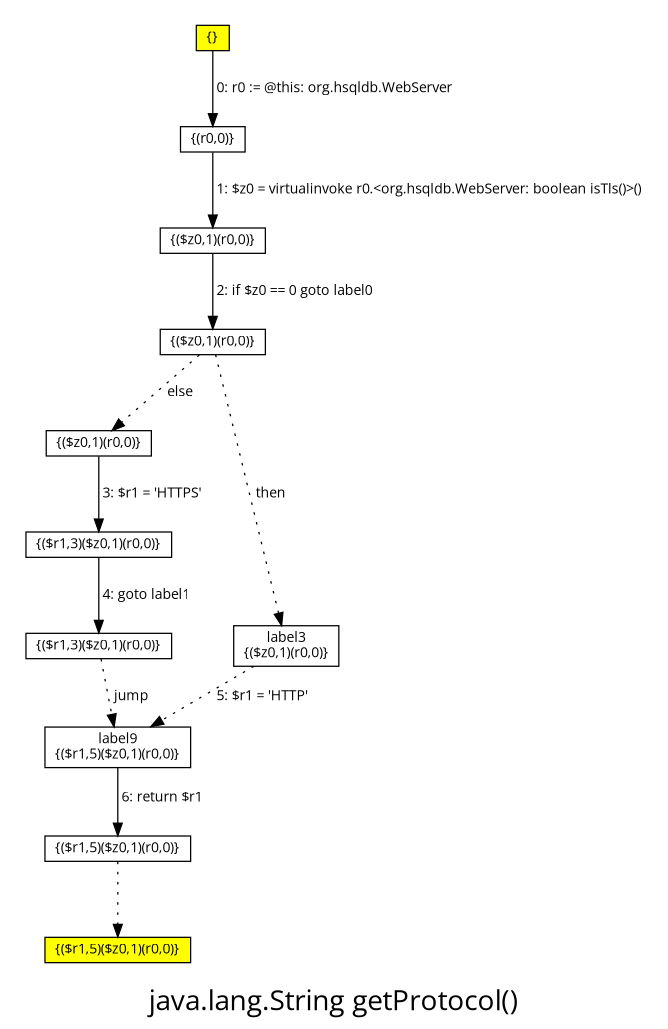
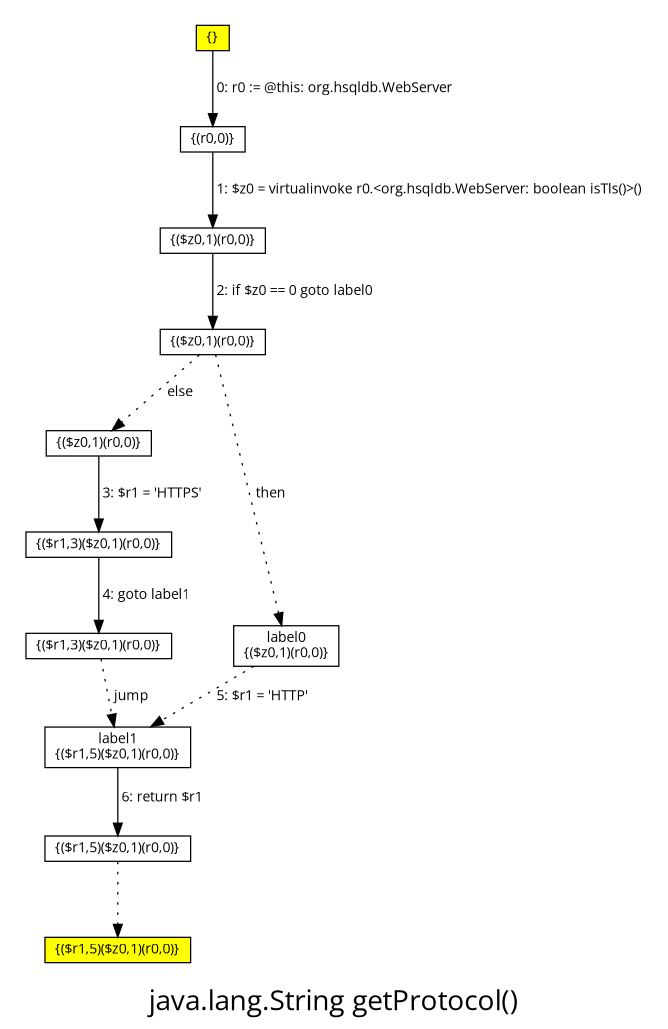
node "label3 {($z0,1)(r0,0)}": label "label3 {($z0,1)(r0,0)}" -> "label0 {($z0,1)(r0,0)}"
node "label9 {($r1,5)($z0,1)(r0,0)}": label "label9 {($r1,5)($z0,1)(r0,0)}" -> "label1 {($r1,5)($z0,1)(r0,0)}"
